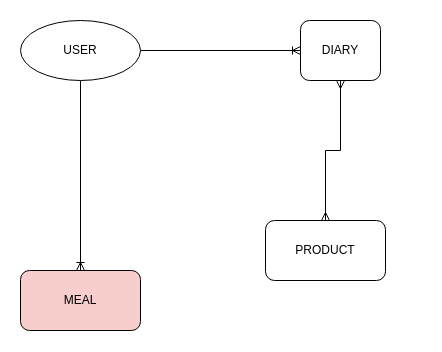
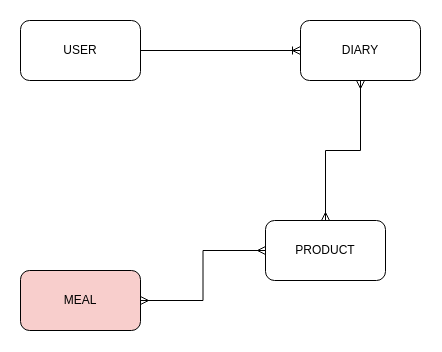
node "USER": shape ellipse -> rounded rectangle
node "DIARY": size 80x60 -> 120x60
edge "USER" -> "MEAL": removed
edge "PRODUCT" -- "MEAL": added
